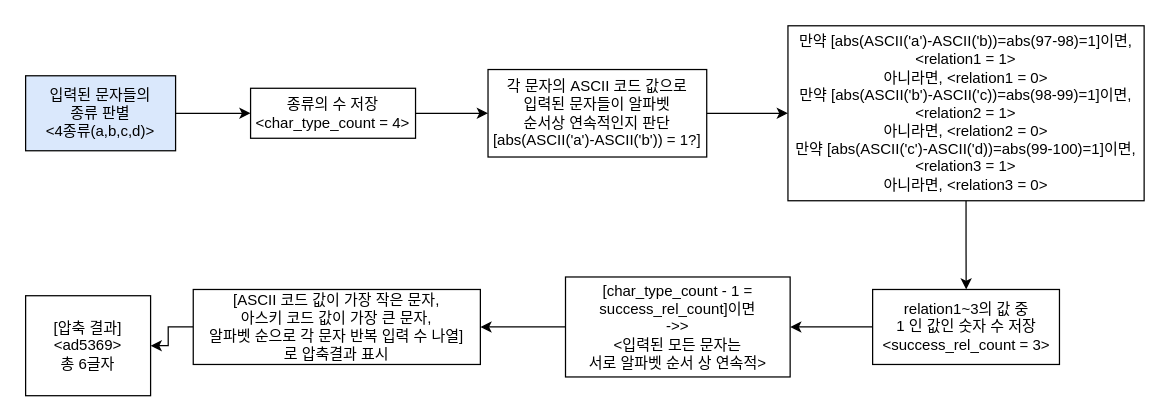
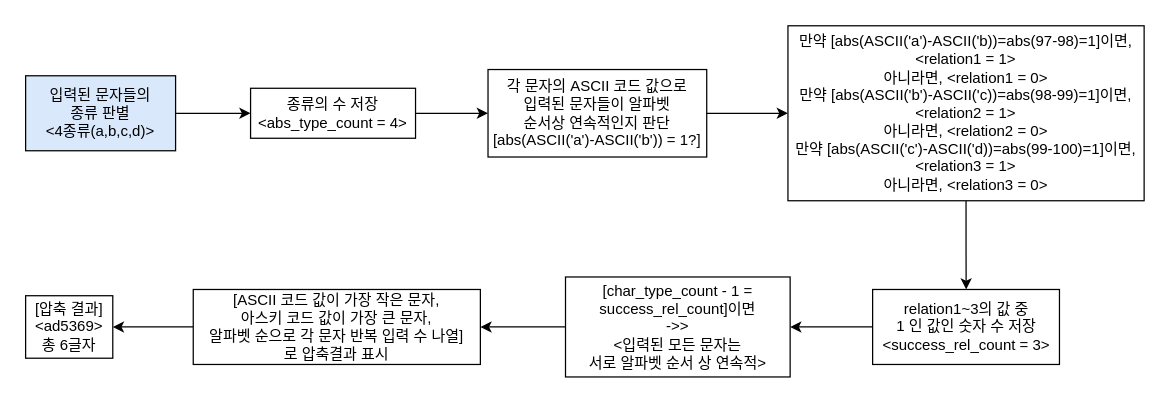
node "종류의 수 저장 <char_type_count = 4>": label "종류의 수 저장 <char_type_count = 4>" -> "종류의 수 저장 <abs_type_count = 4>"
node "[압축 결과] <ad5369> 총 6글자": size 125x100 -> 87x63
